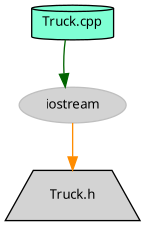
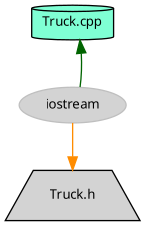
edge "Truck.cpp" -> "iostream": reversed
